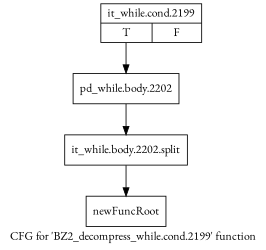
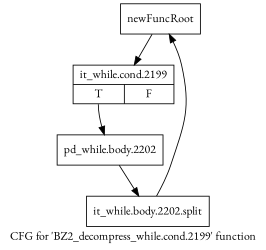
edge "newFuncRoot" -> "it_while.cond.2199": added
